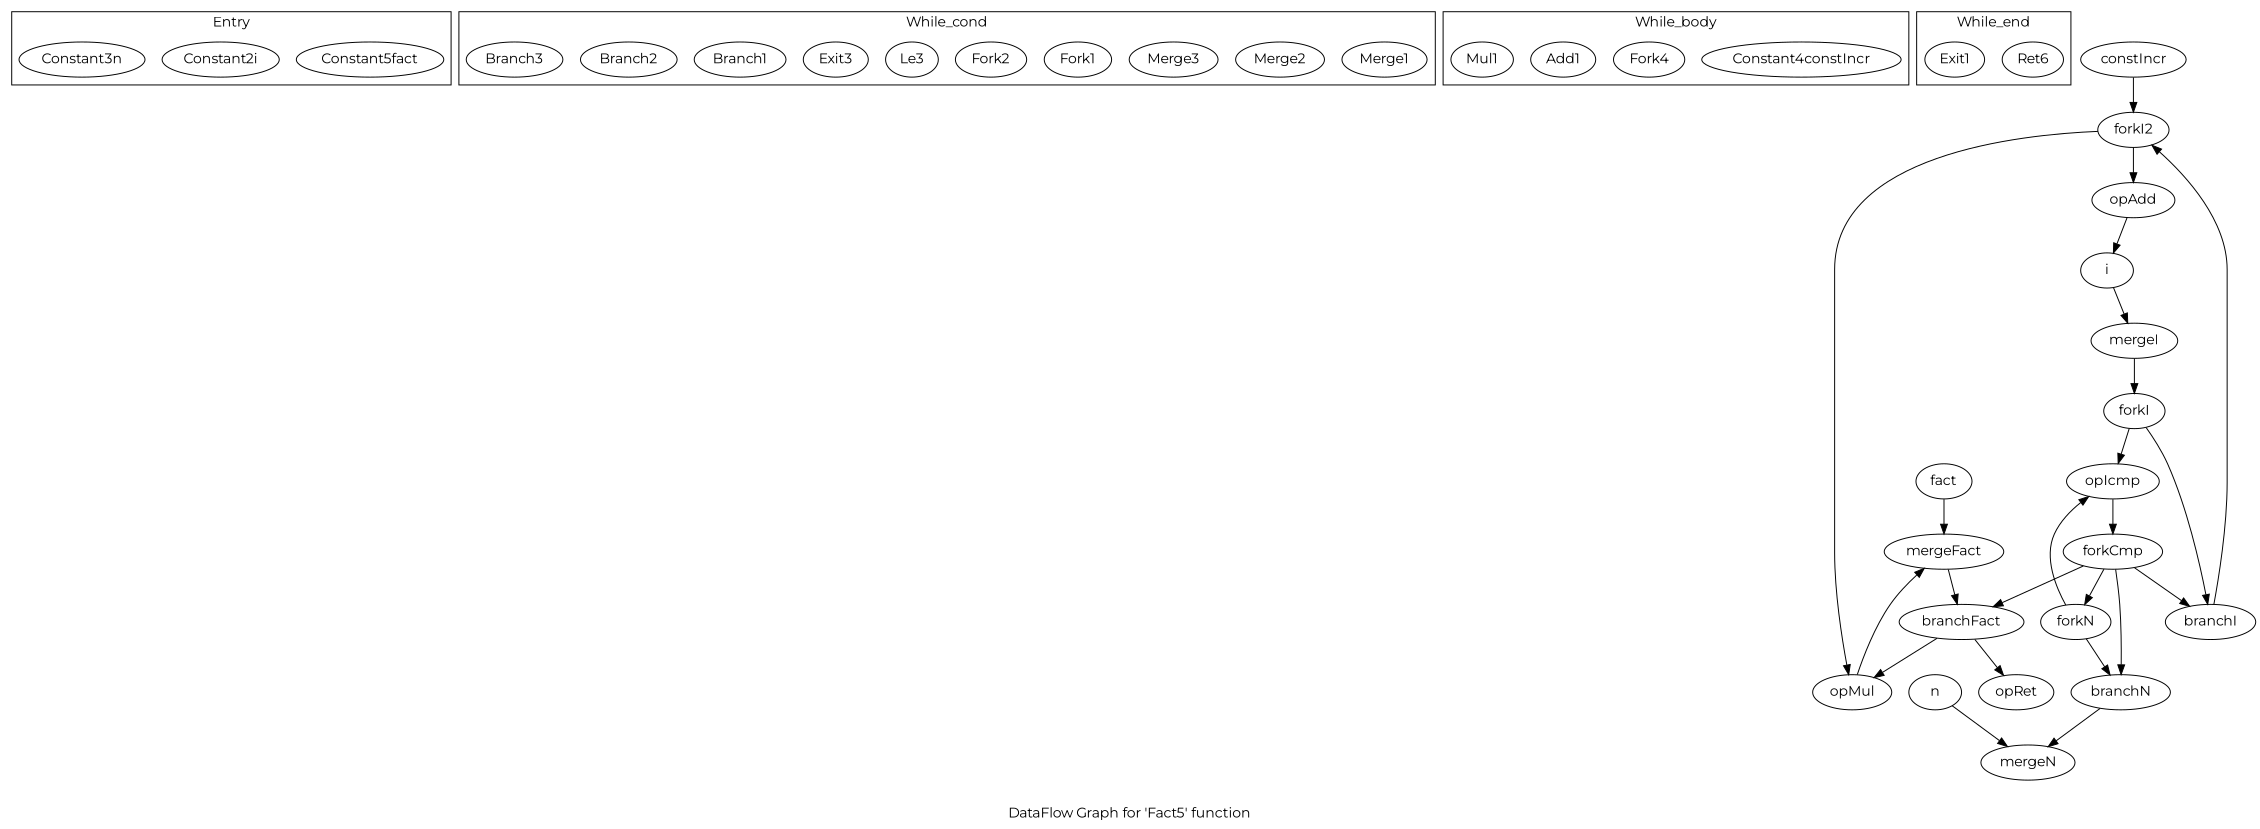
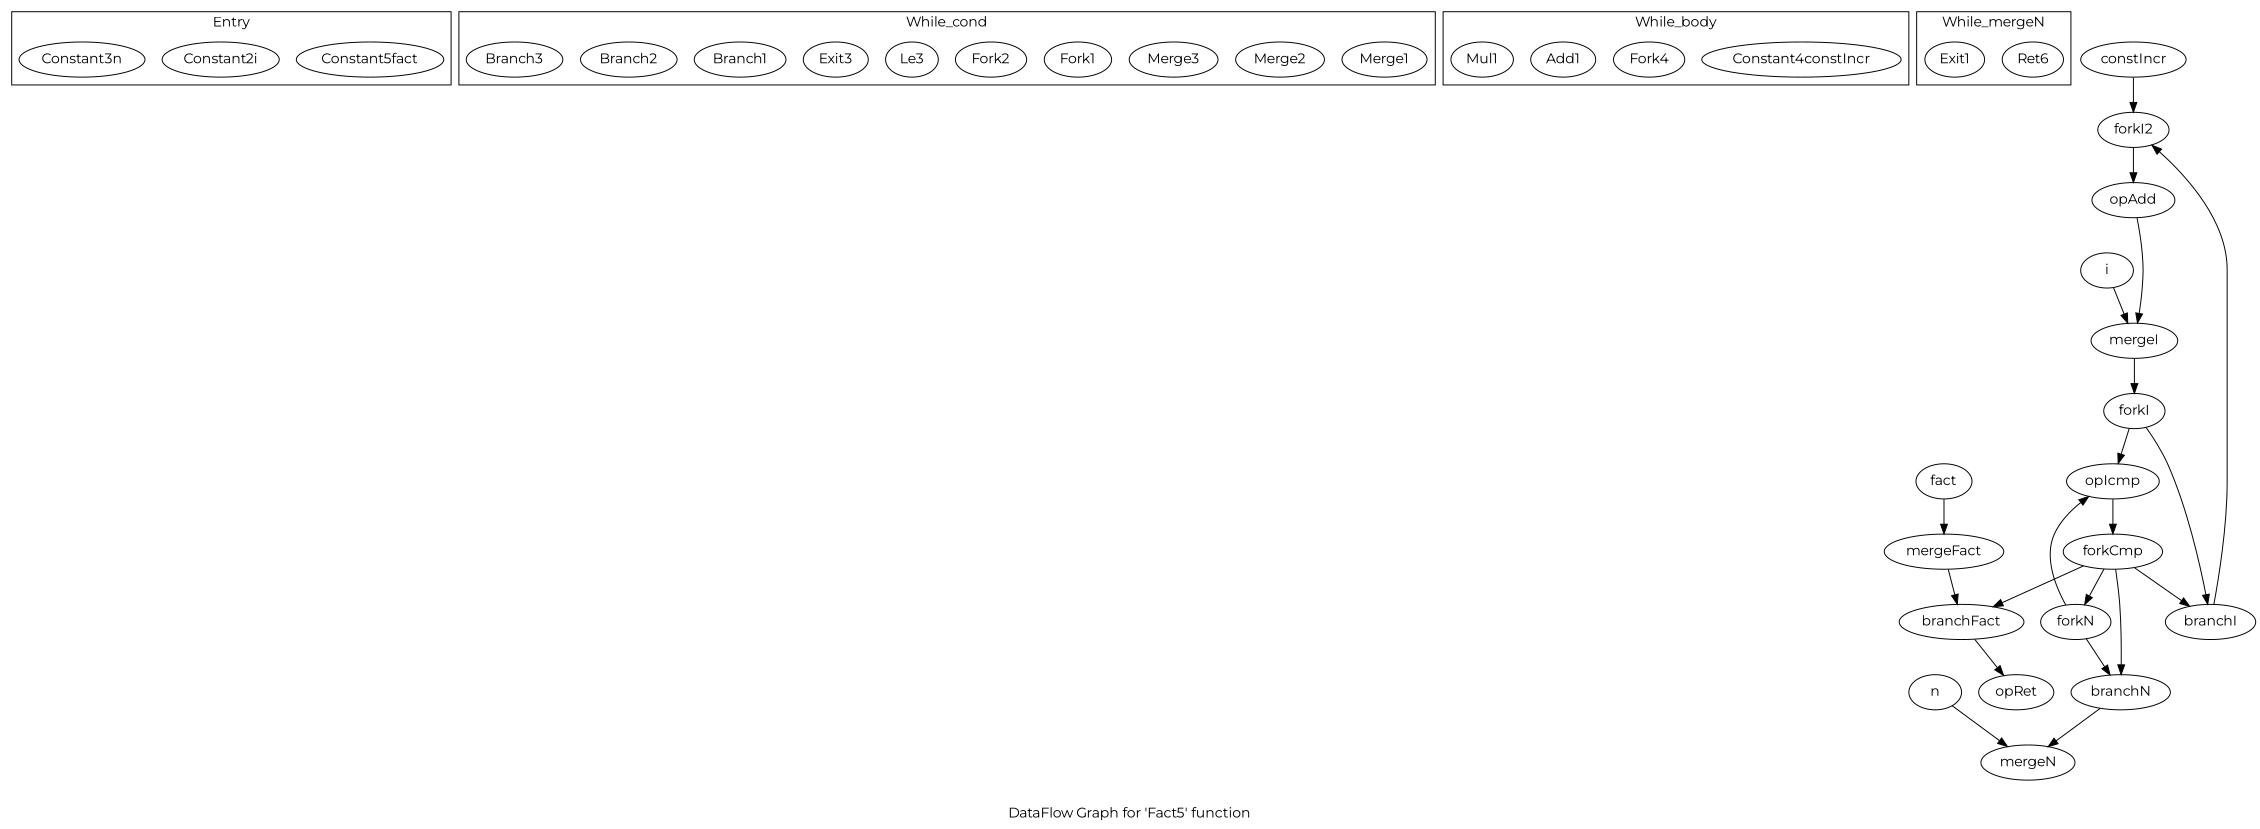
cluster "While_end": label "While_end" -> "While_mergeN"
edge "opAdd" -> "i": now "opAdd" -> "mergeI"
node "opMul": removed
